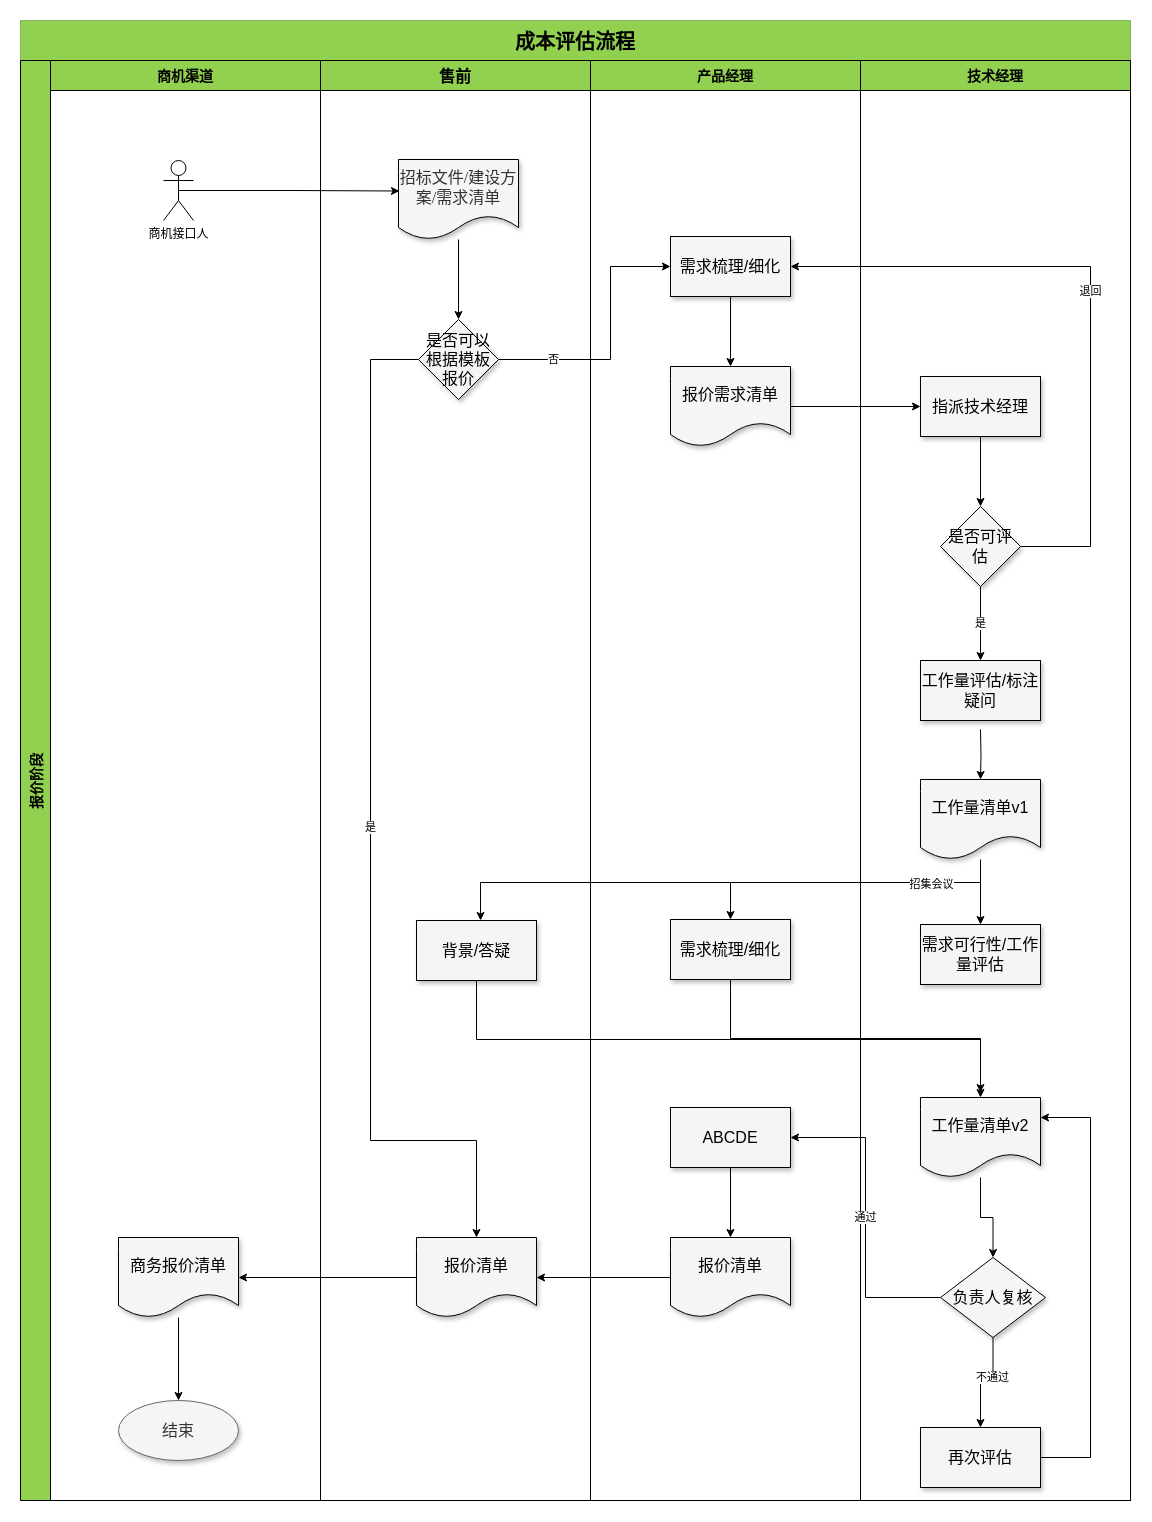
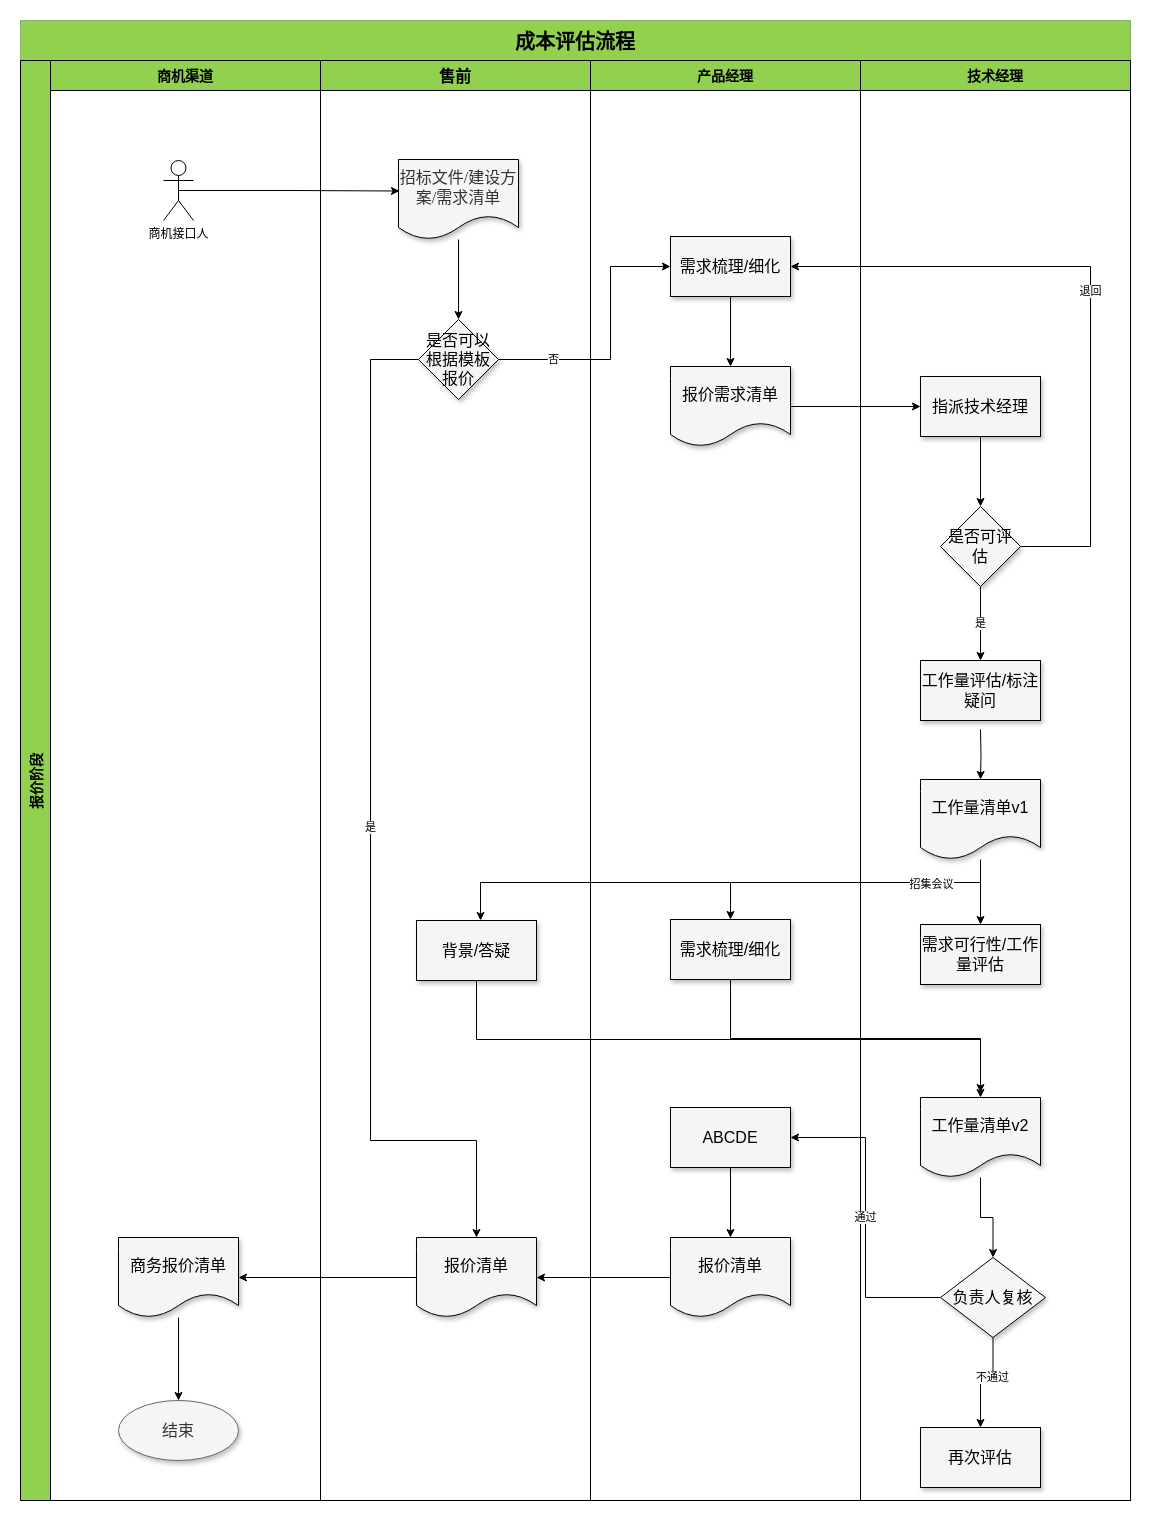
edge "再次评估" -> "工作量清单v2": removed
